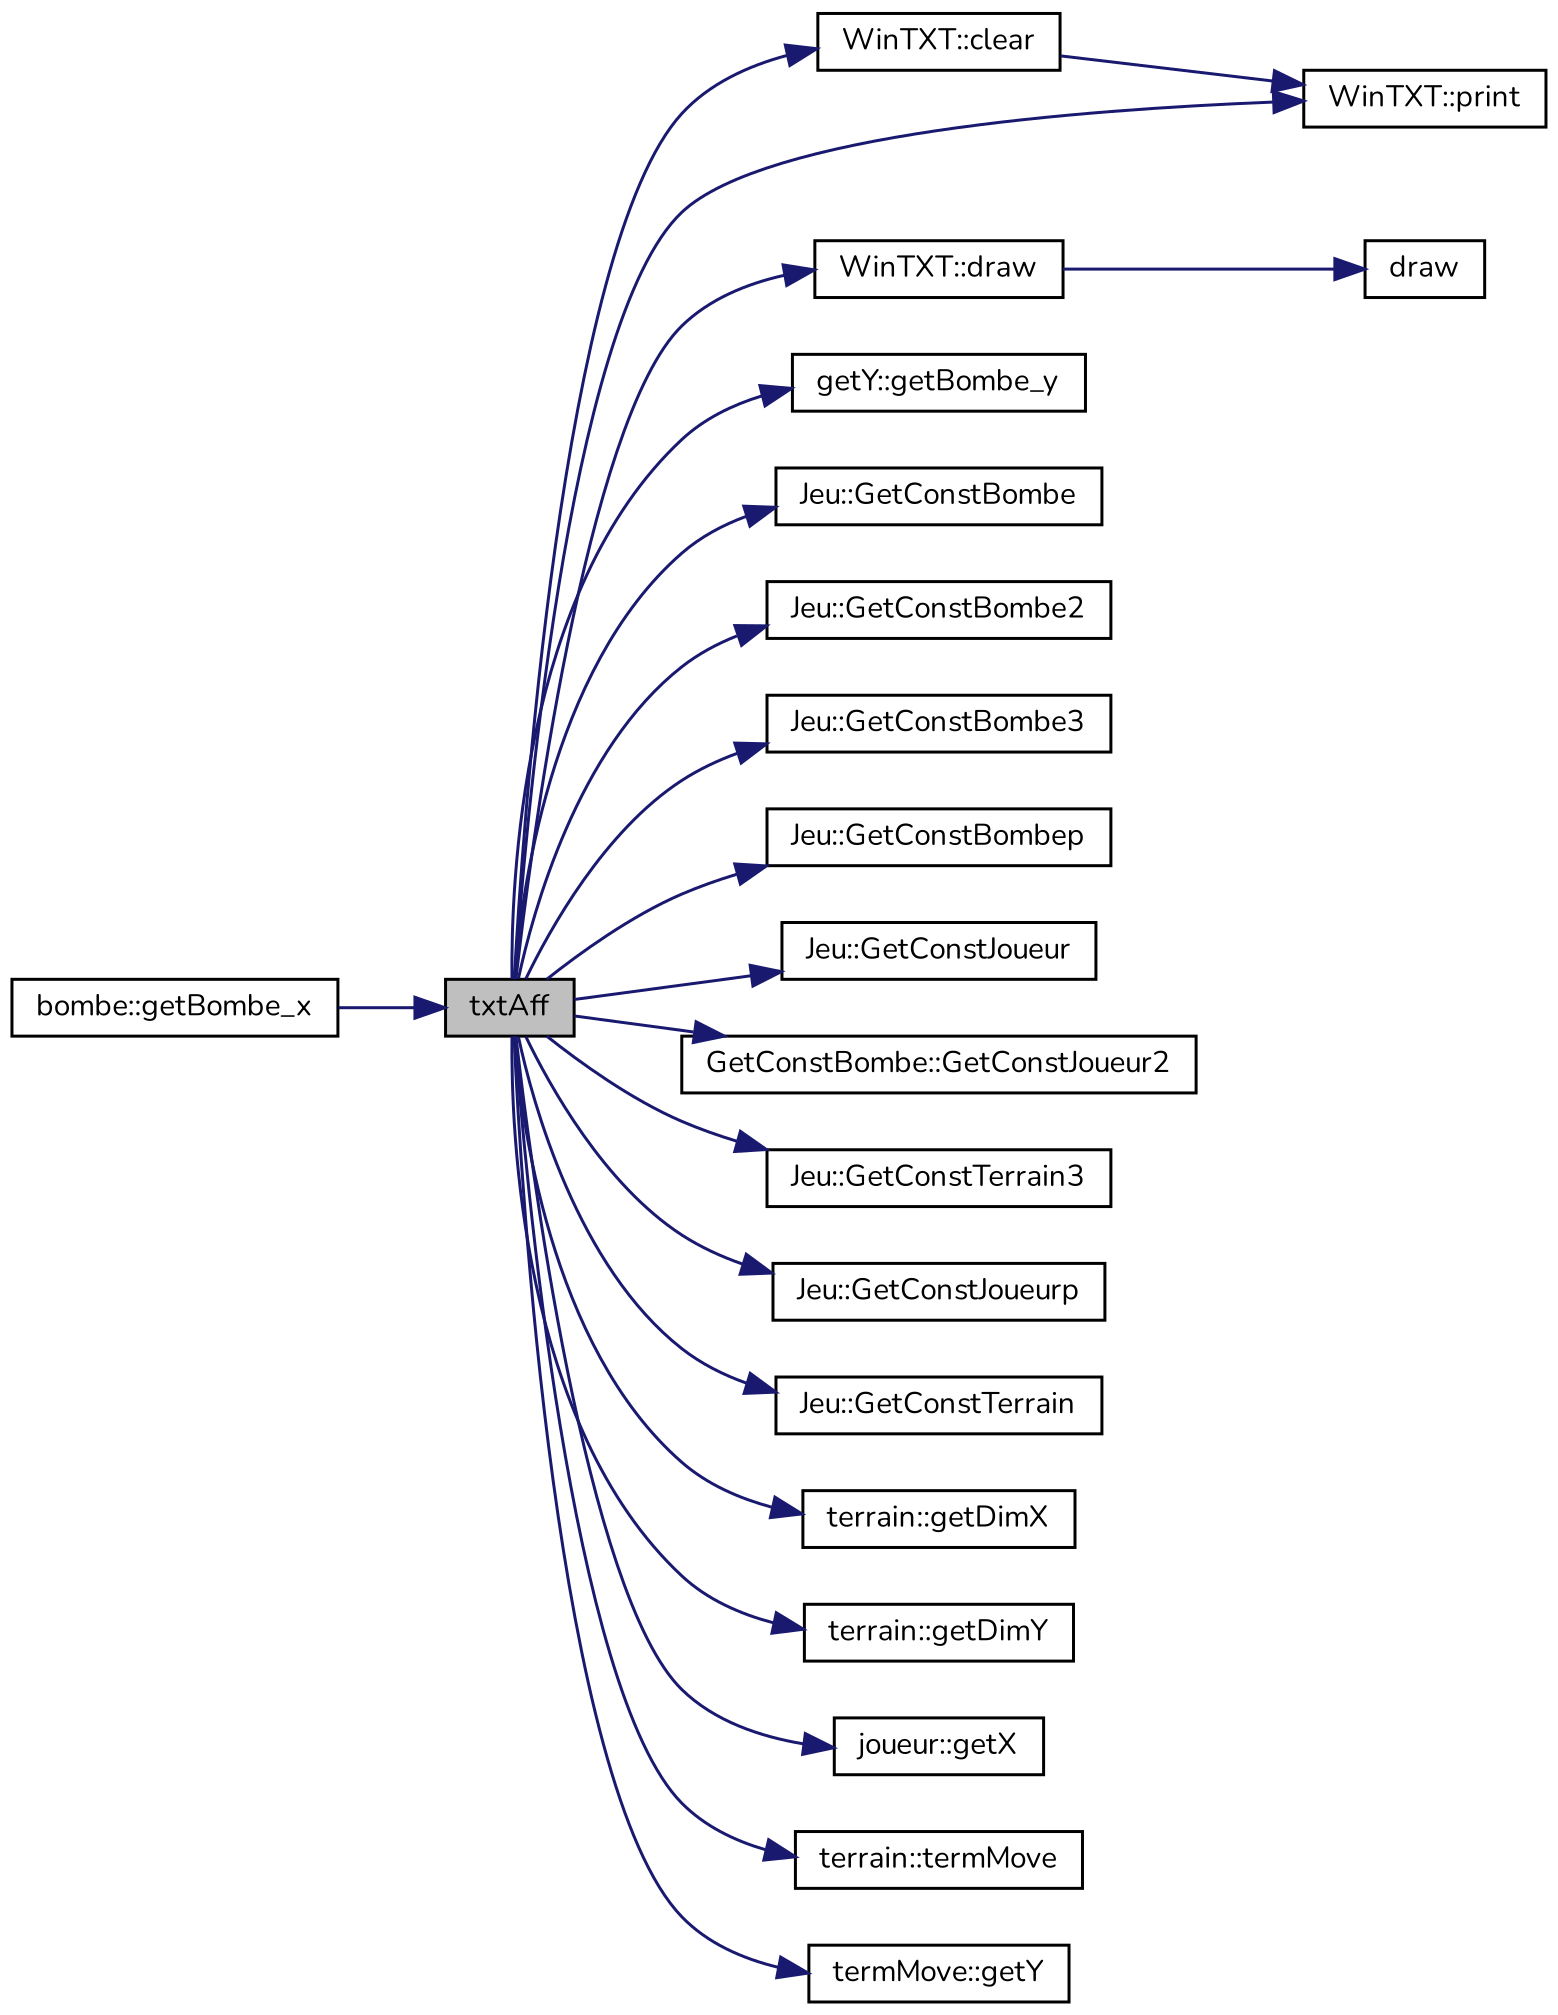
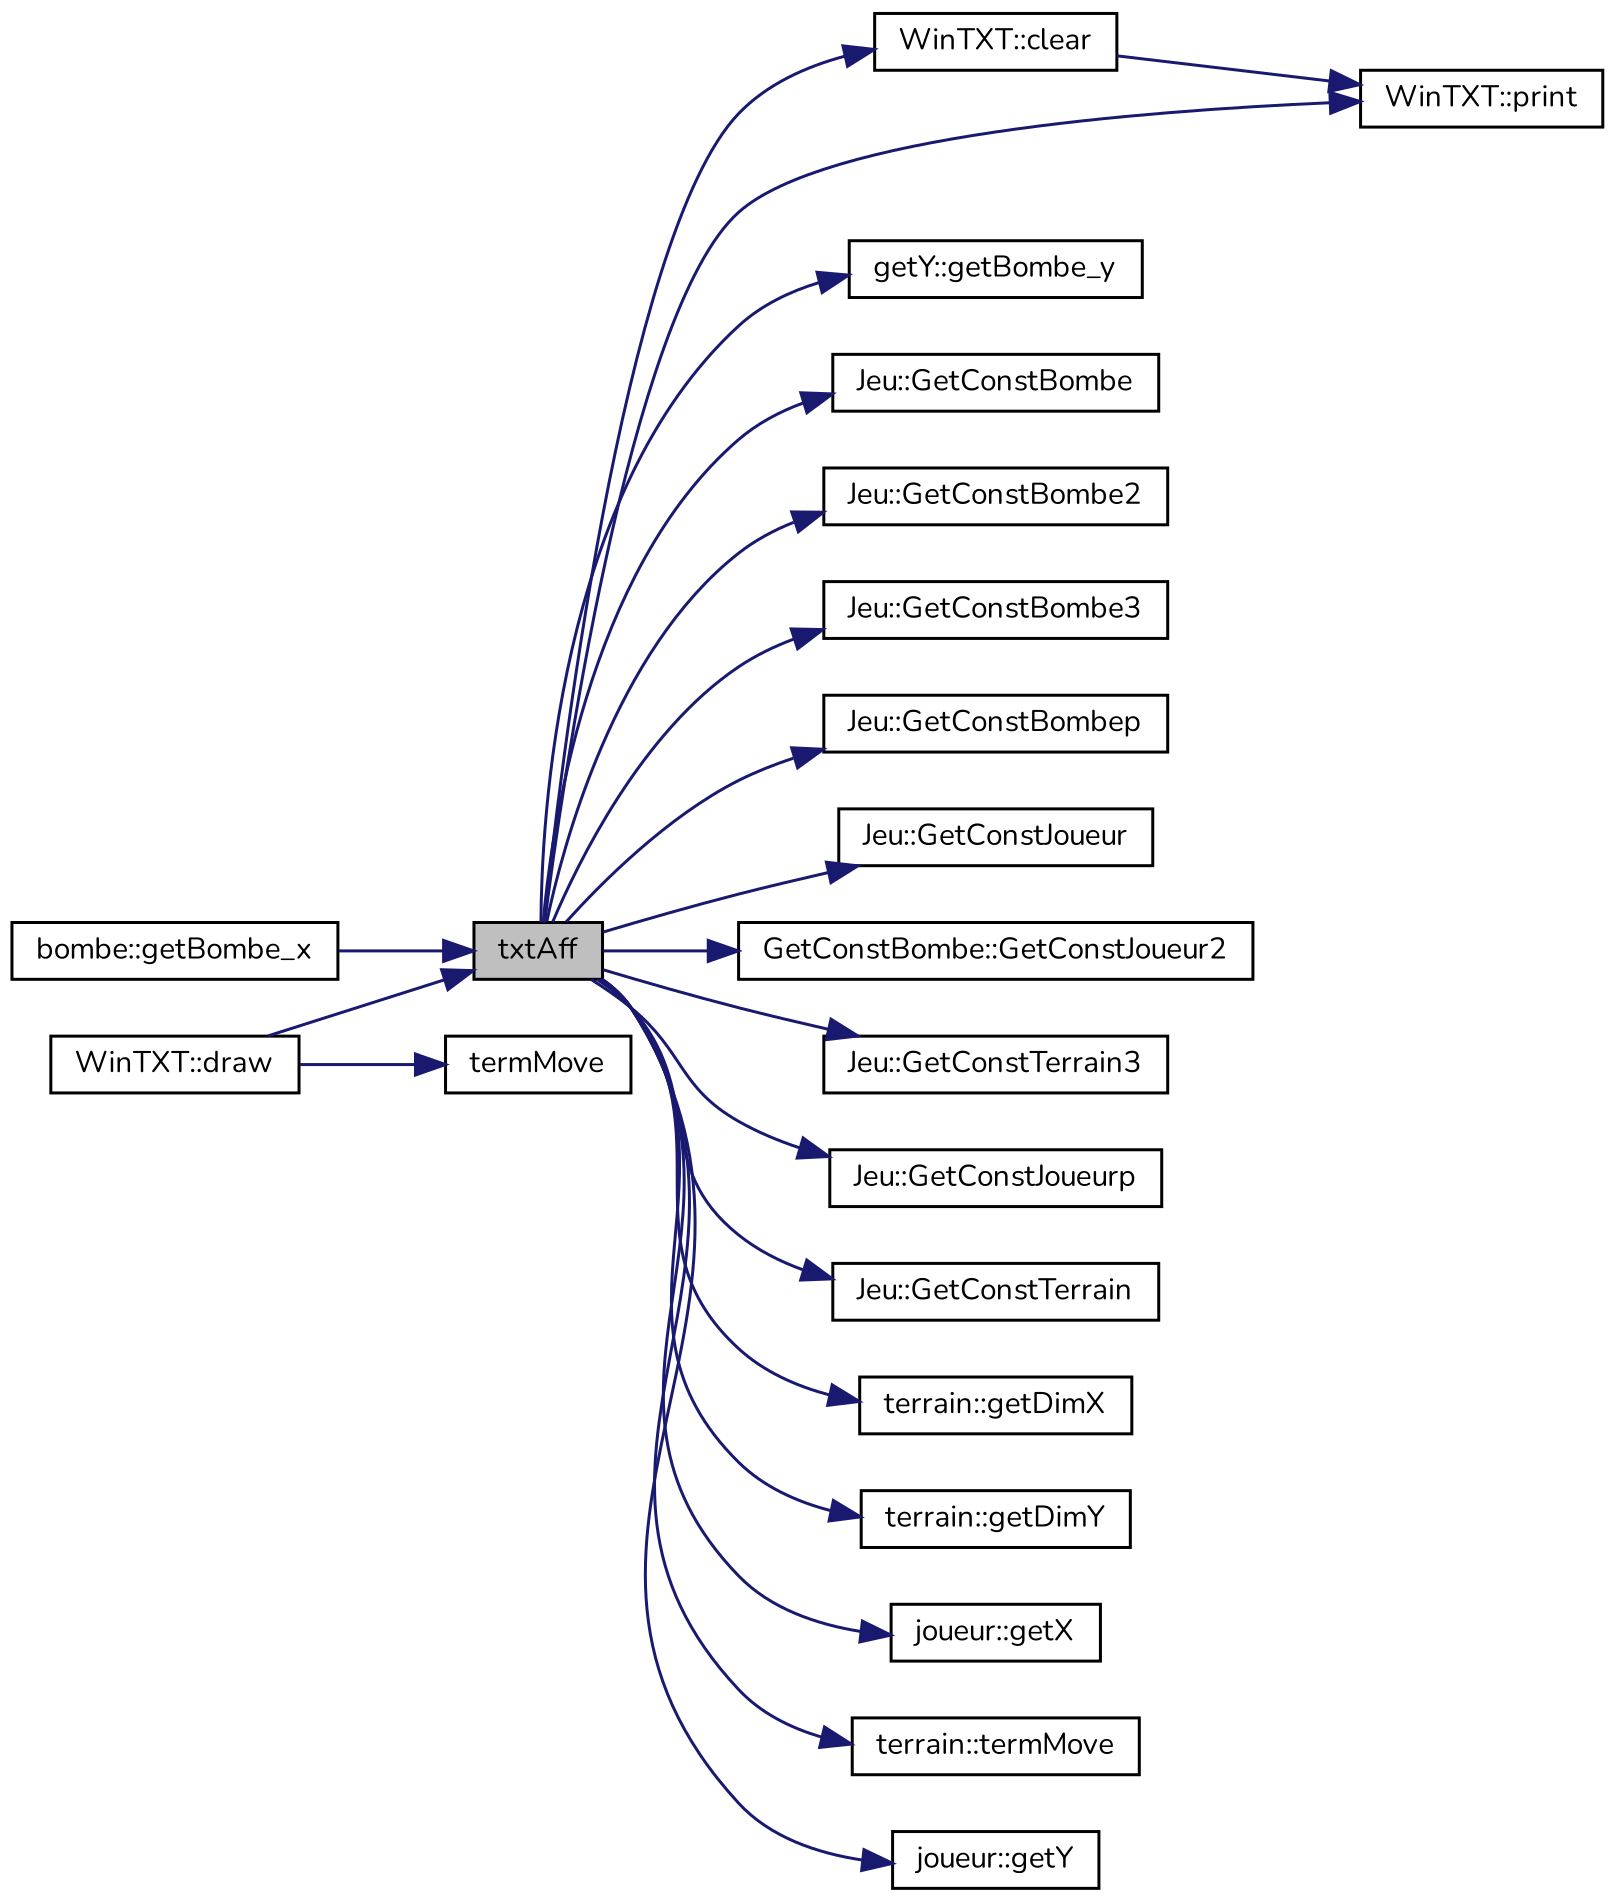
node "draw": label "draw" -> "termMove"
edge "txtAff" -> "WinTXT::draw": reversed
node "termMove::getY": label "termMove::getY" -> "joueur::getY"
